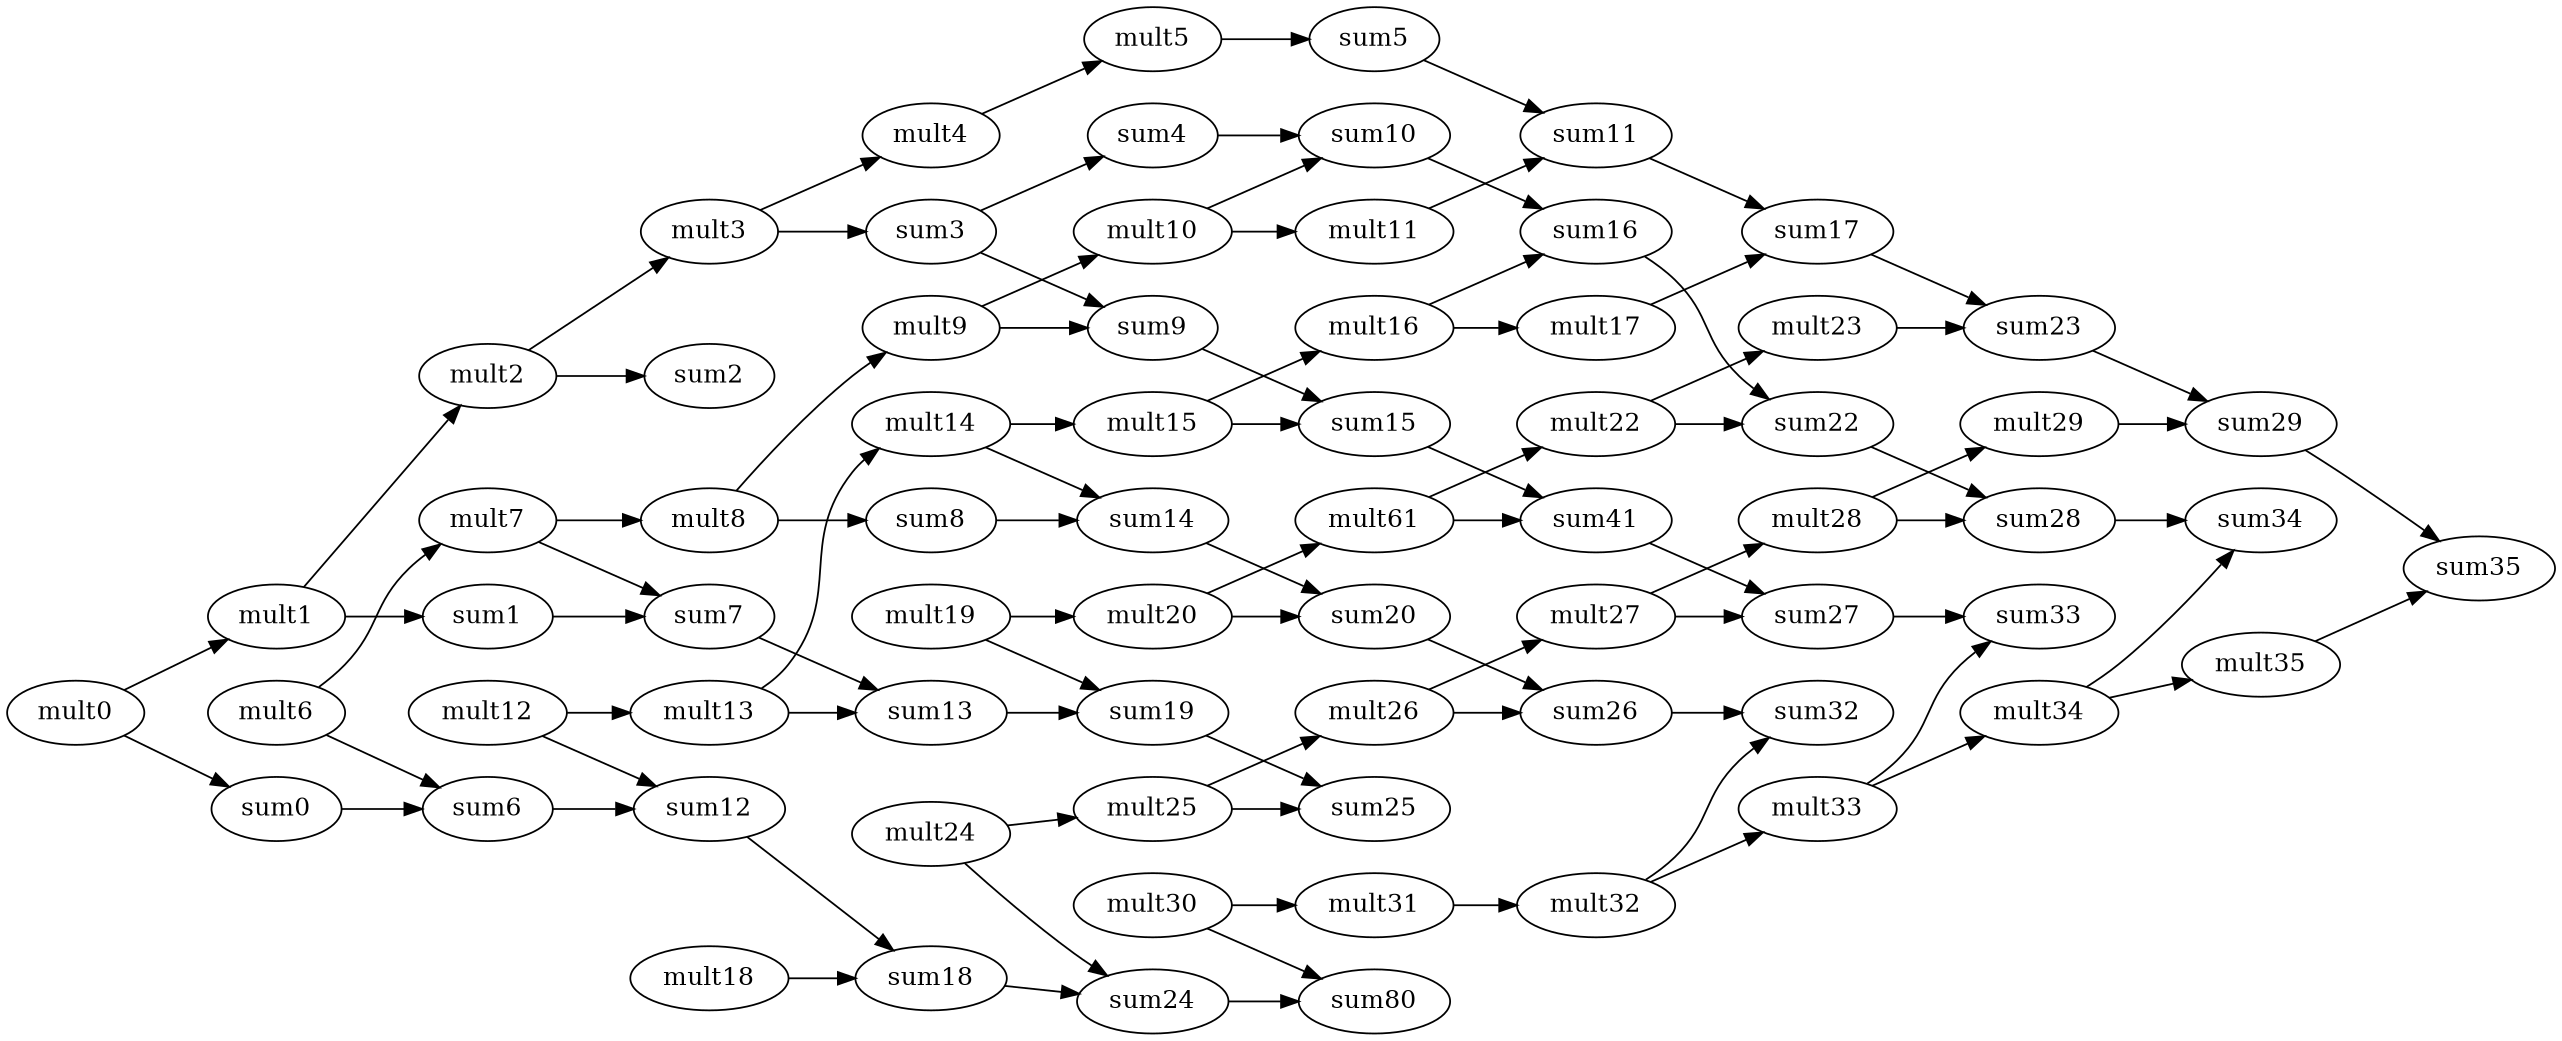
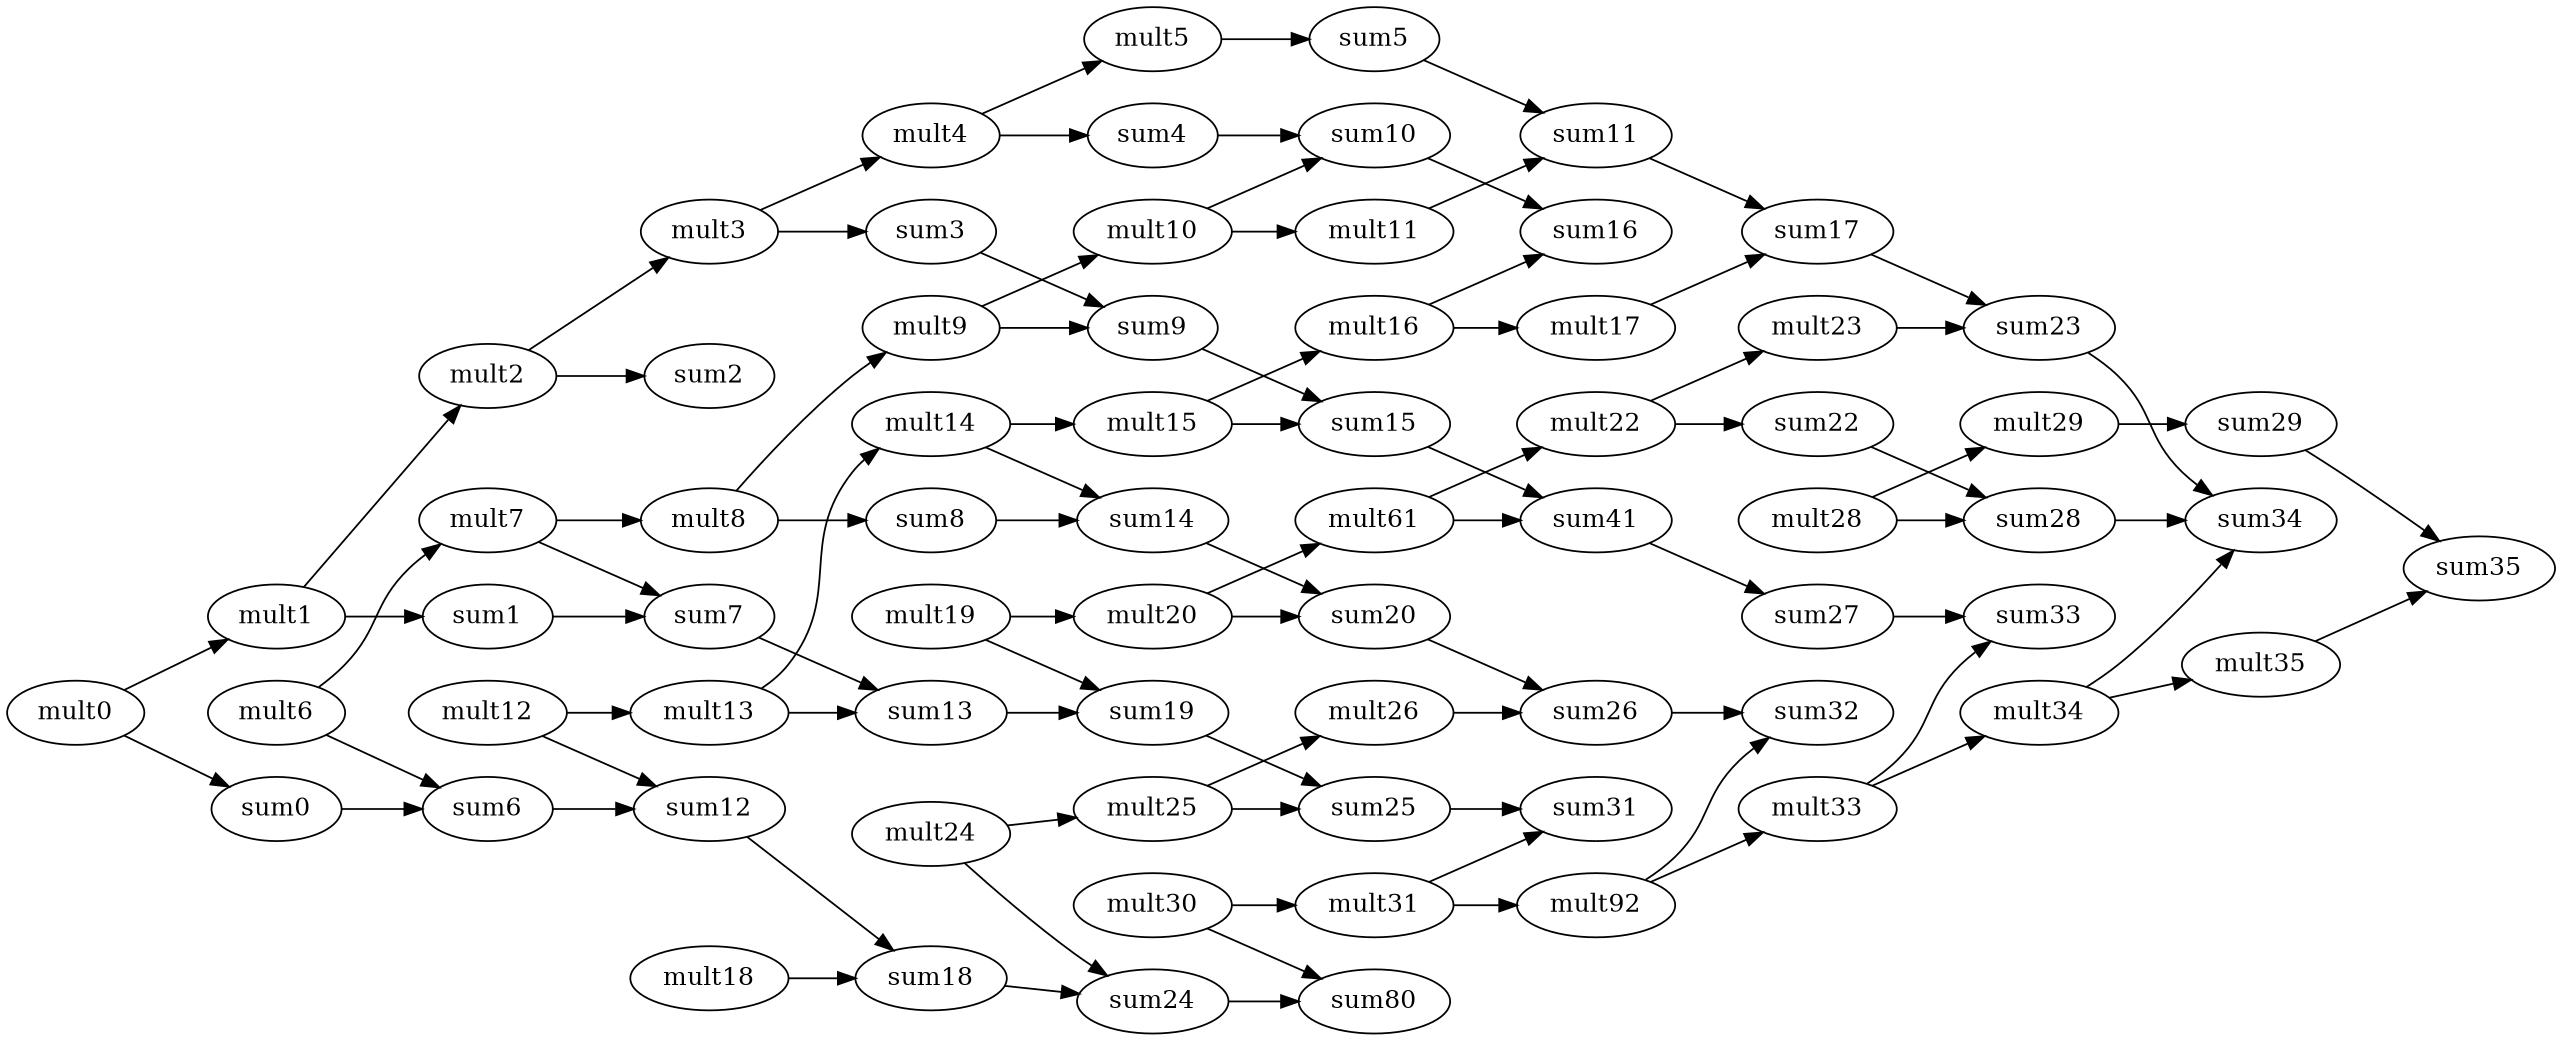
edge "sum3" -> "sum4": now "mult4" -> "sum4"
edge "sum16" -> "sum22": removed
edge "sum23" -> "sum29": now "sum23" -> "sum34"
node "mult27": removed
node "sum31": added
node "mult32": label "mult32" -> "mult92"
